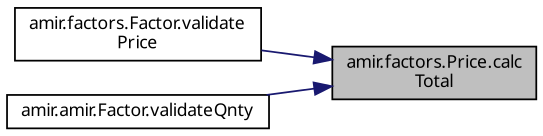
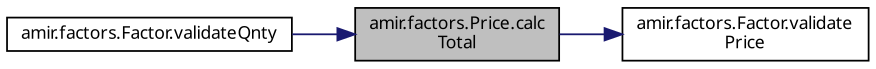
edge "amir.factors.Factor.validate Price" -> "amir.factors.Price.calc Total": reversed
node "amir.amir.Factor.validateQnty": label "amir.amir.Factor.validateQnty" -> "amir.factors.Factor.validateQnty"
